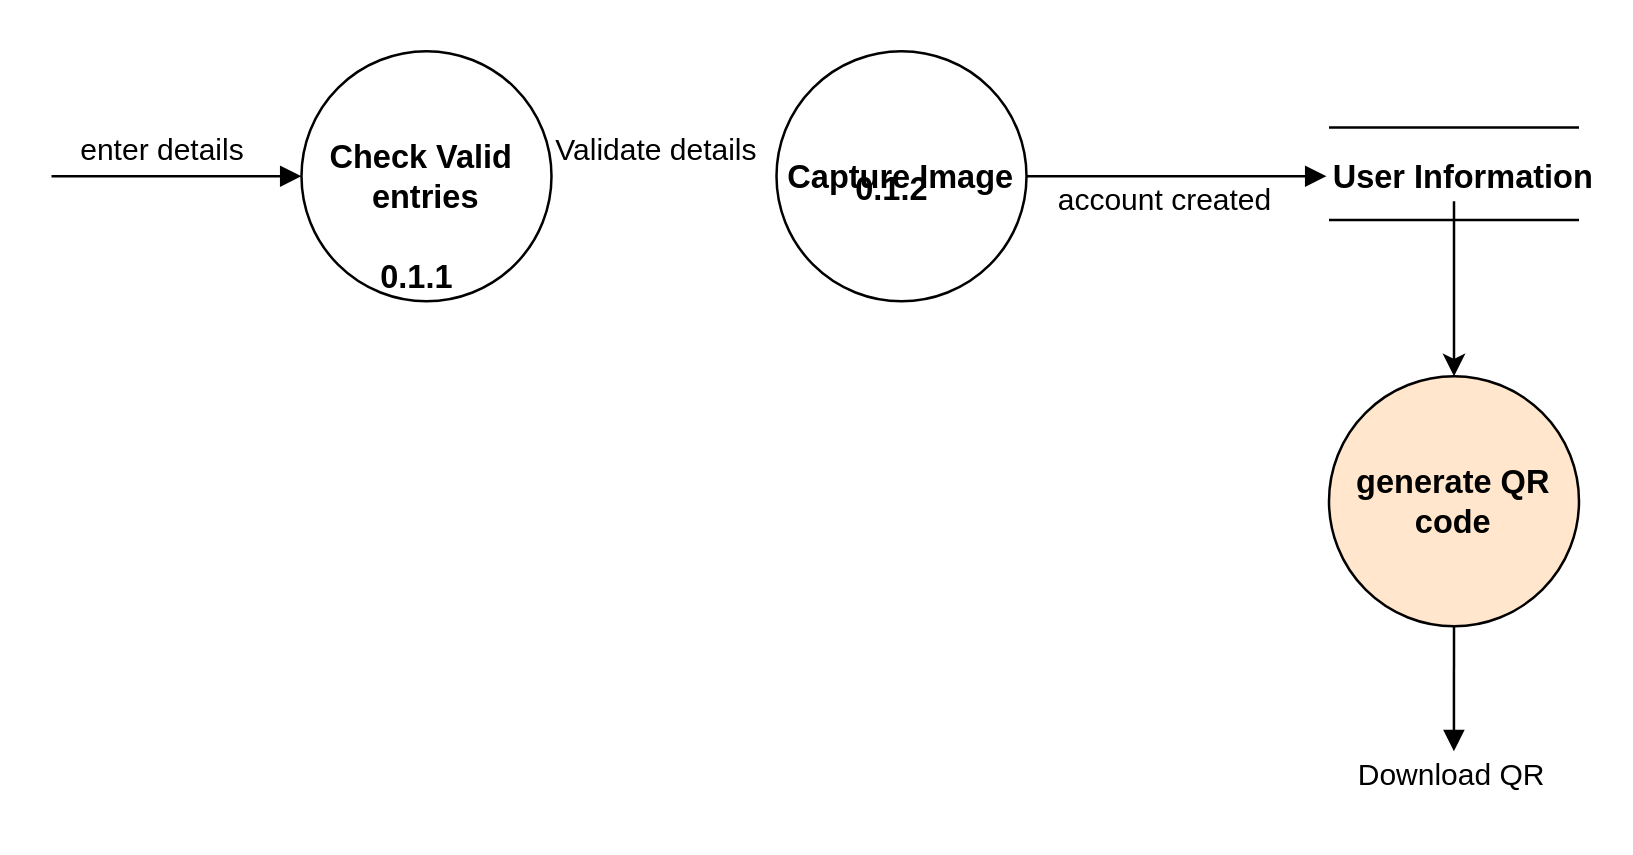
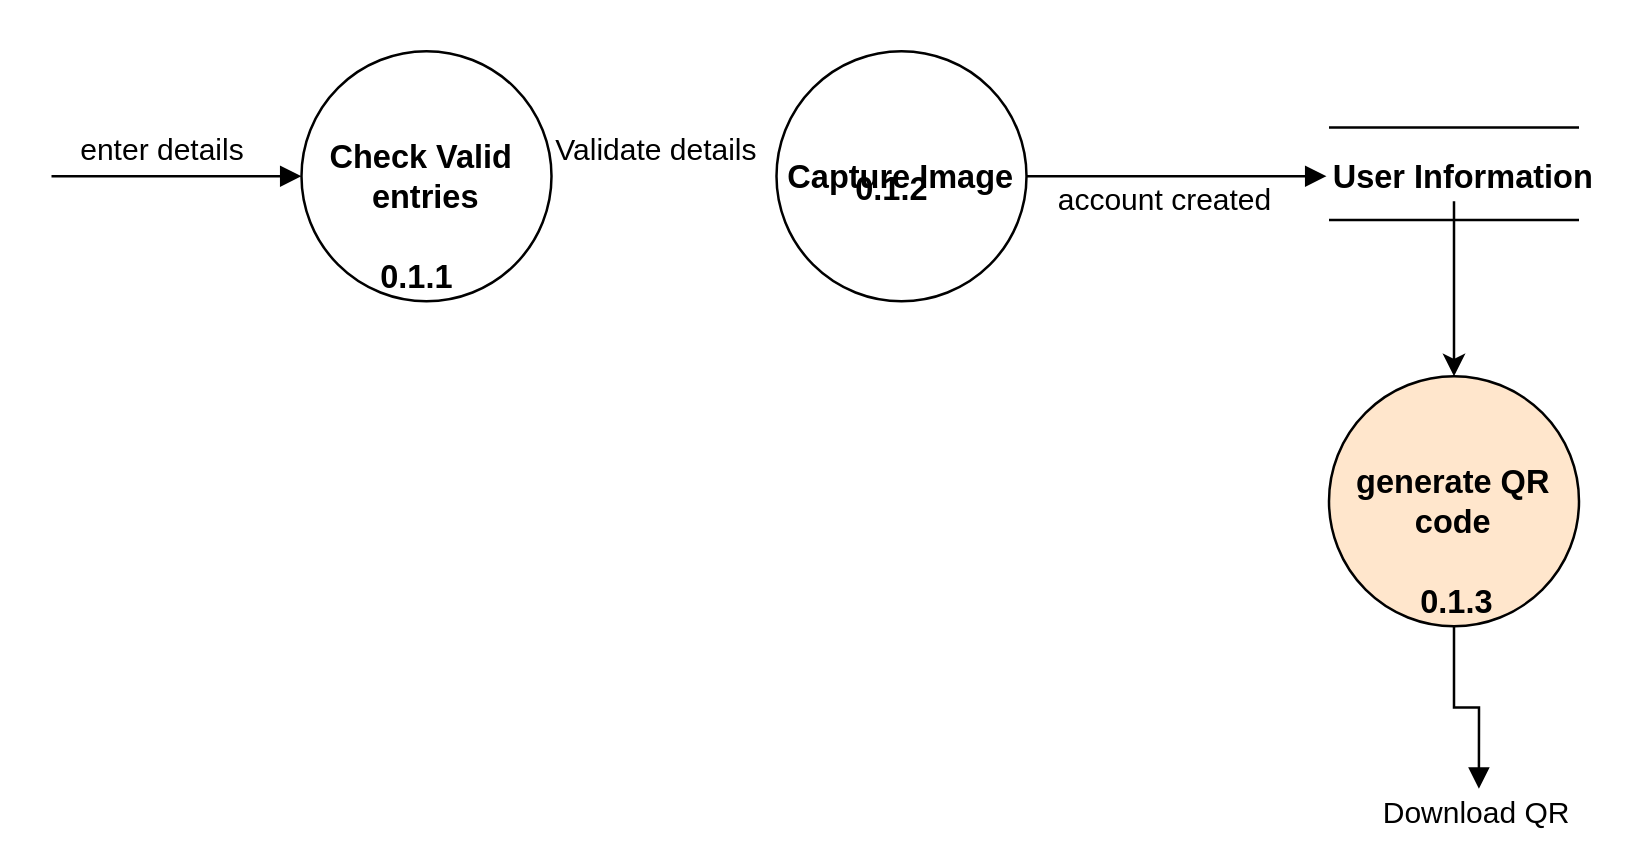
node "0.1.3": added
node "Download QR": moved (1466, 776) -> (1491, 814)
